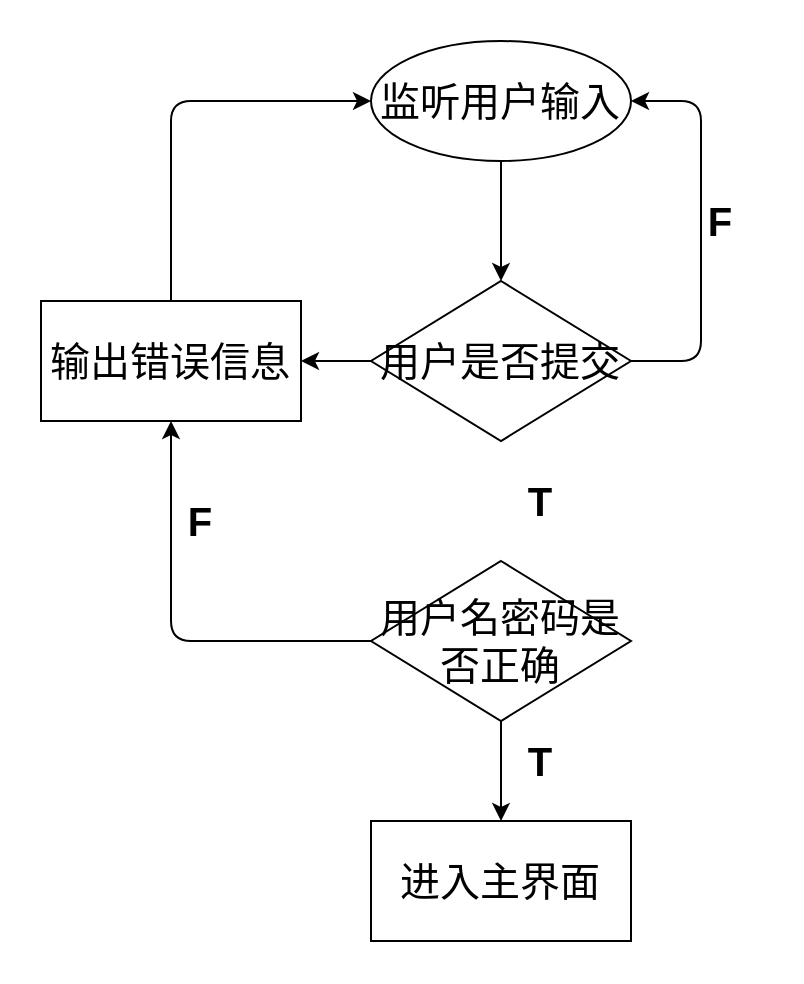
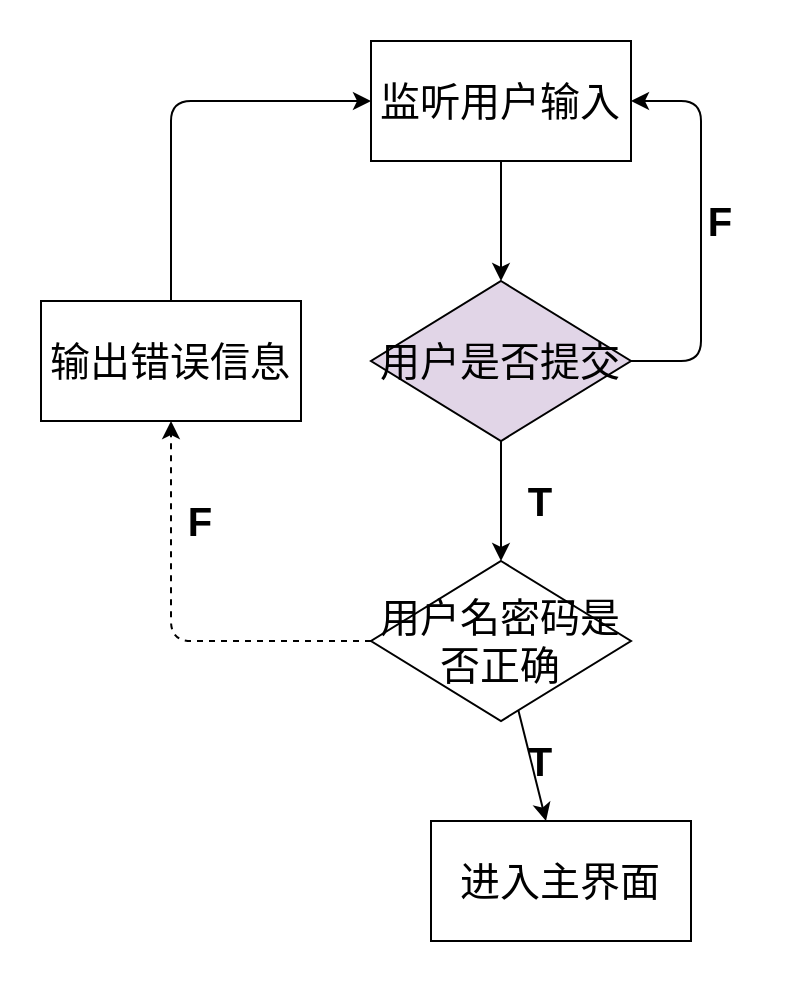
node "监听用户输入": shape ellipse -> rectangle
edge "用户是否提交" -> "输出错误信息": now "用户是否提交" -> "用户名密码是否正确"
node "用户是否提交": fillcolor #ffffff -> #e1d5e7
edge "用户名密码是否正确" -> "输出错误信息": style solid -> dashed
node "进入主界面": moved (501, 881) -> (561, 881)
